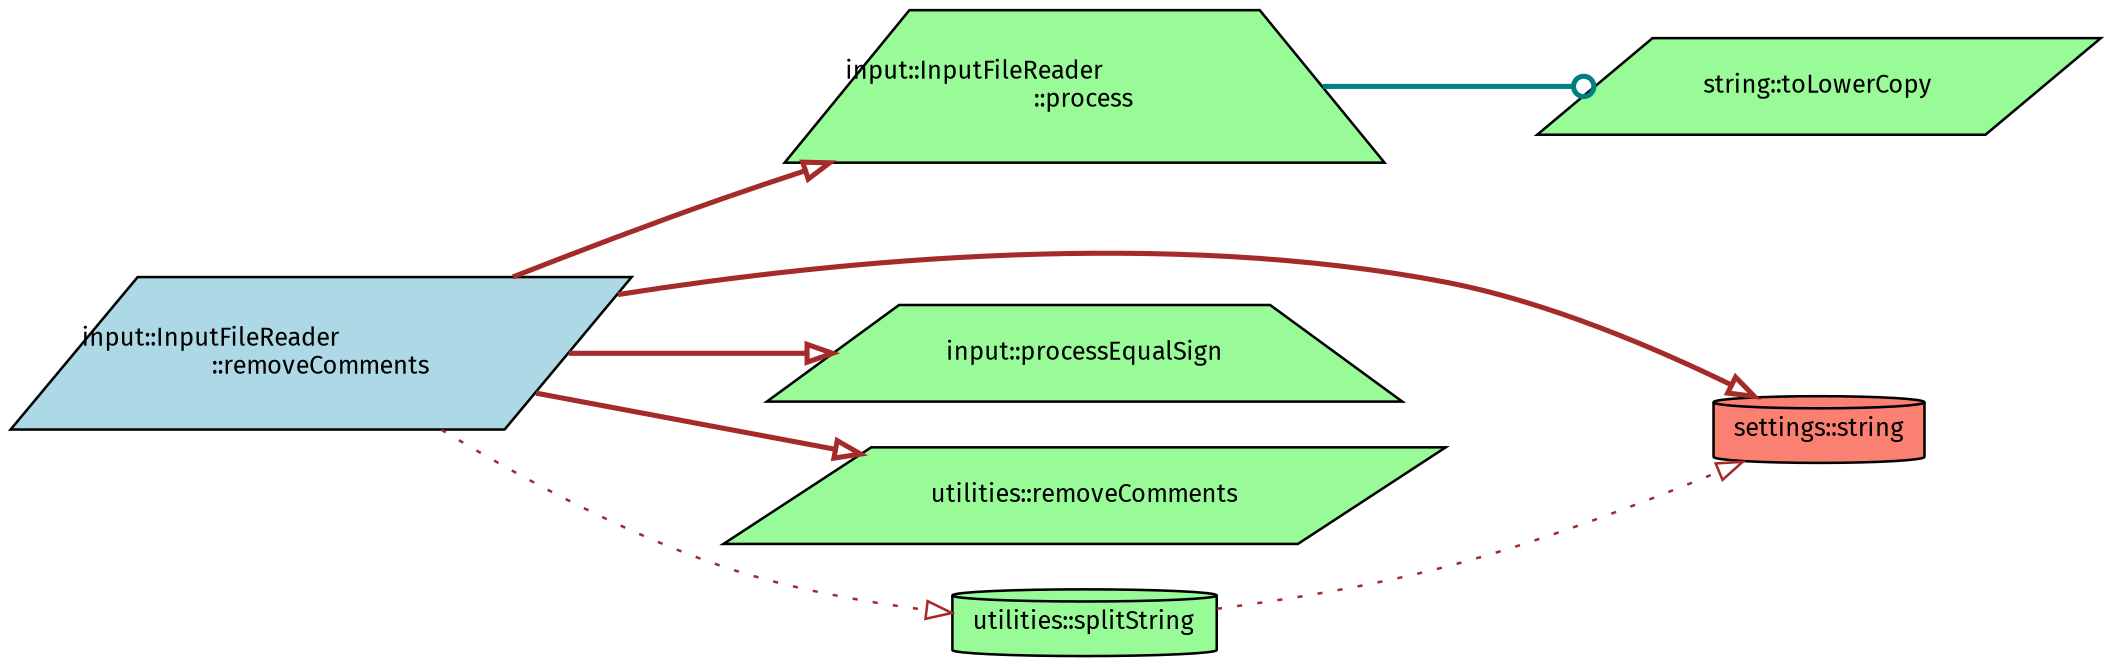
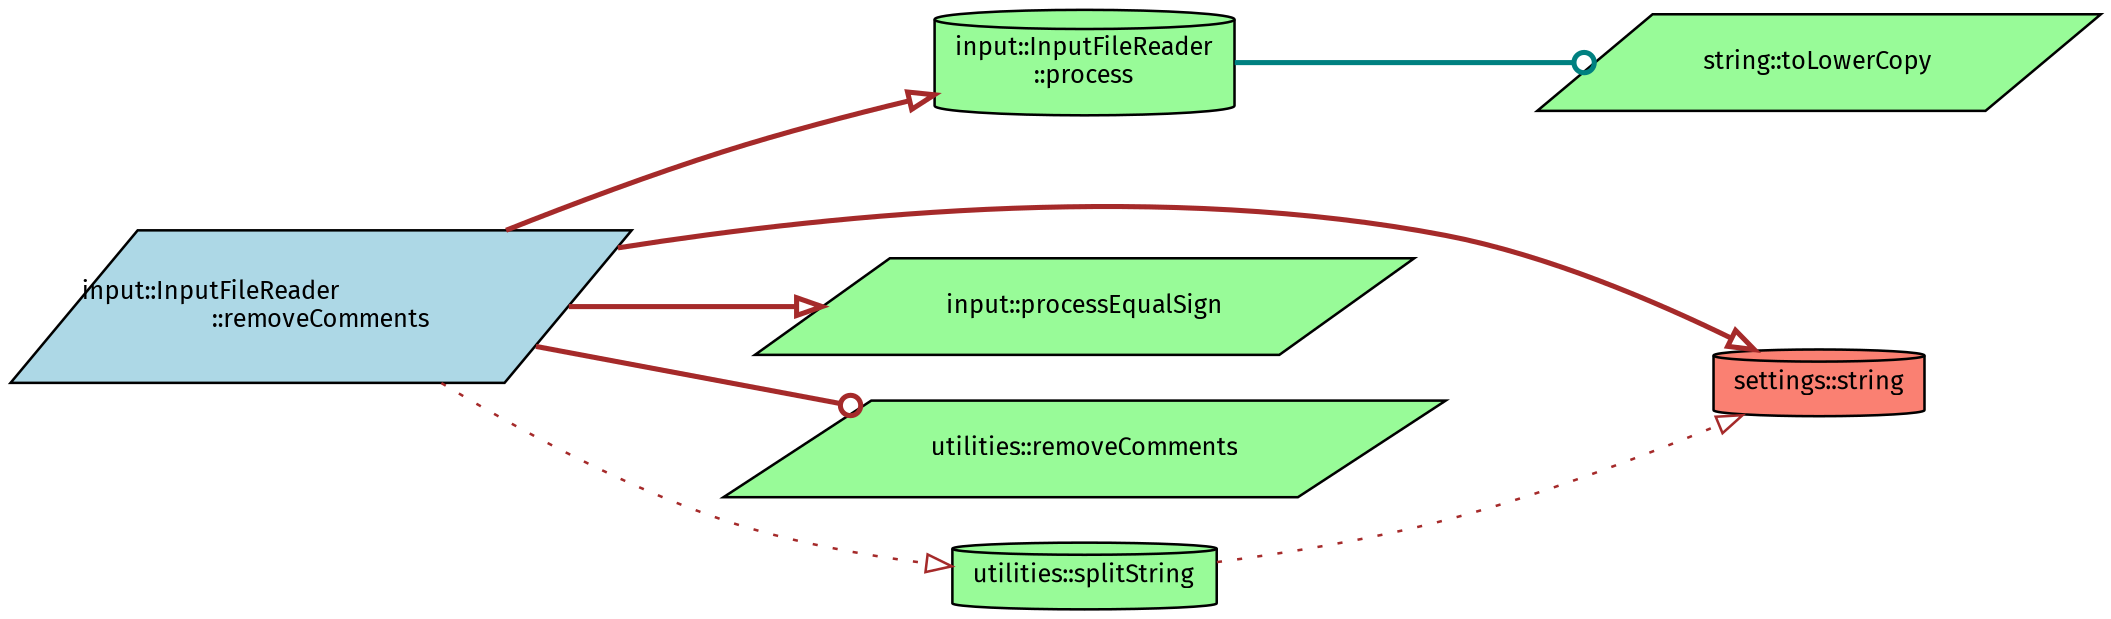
node "input::InputFileReader ::process": shape trapezium -> cylinder
node "input::processEqualSign": shape trapezium -> parallelogram
edge "input::InputFileReader ::removeComments" -> "utilities::removeComments": arrowhead onormal -> odot
